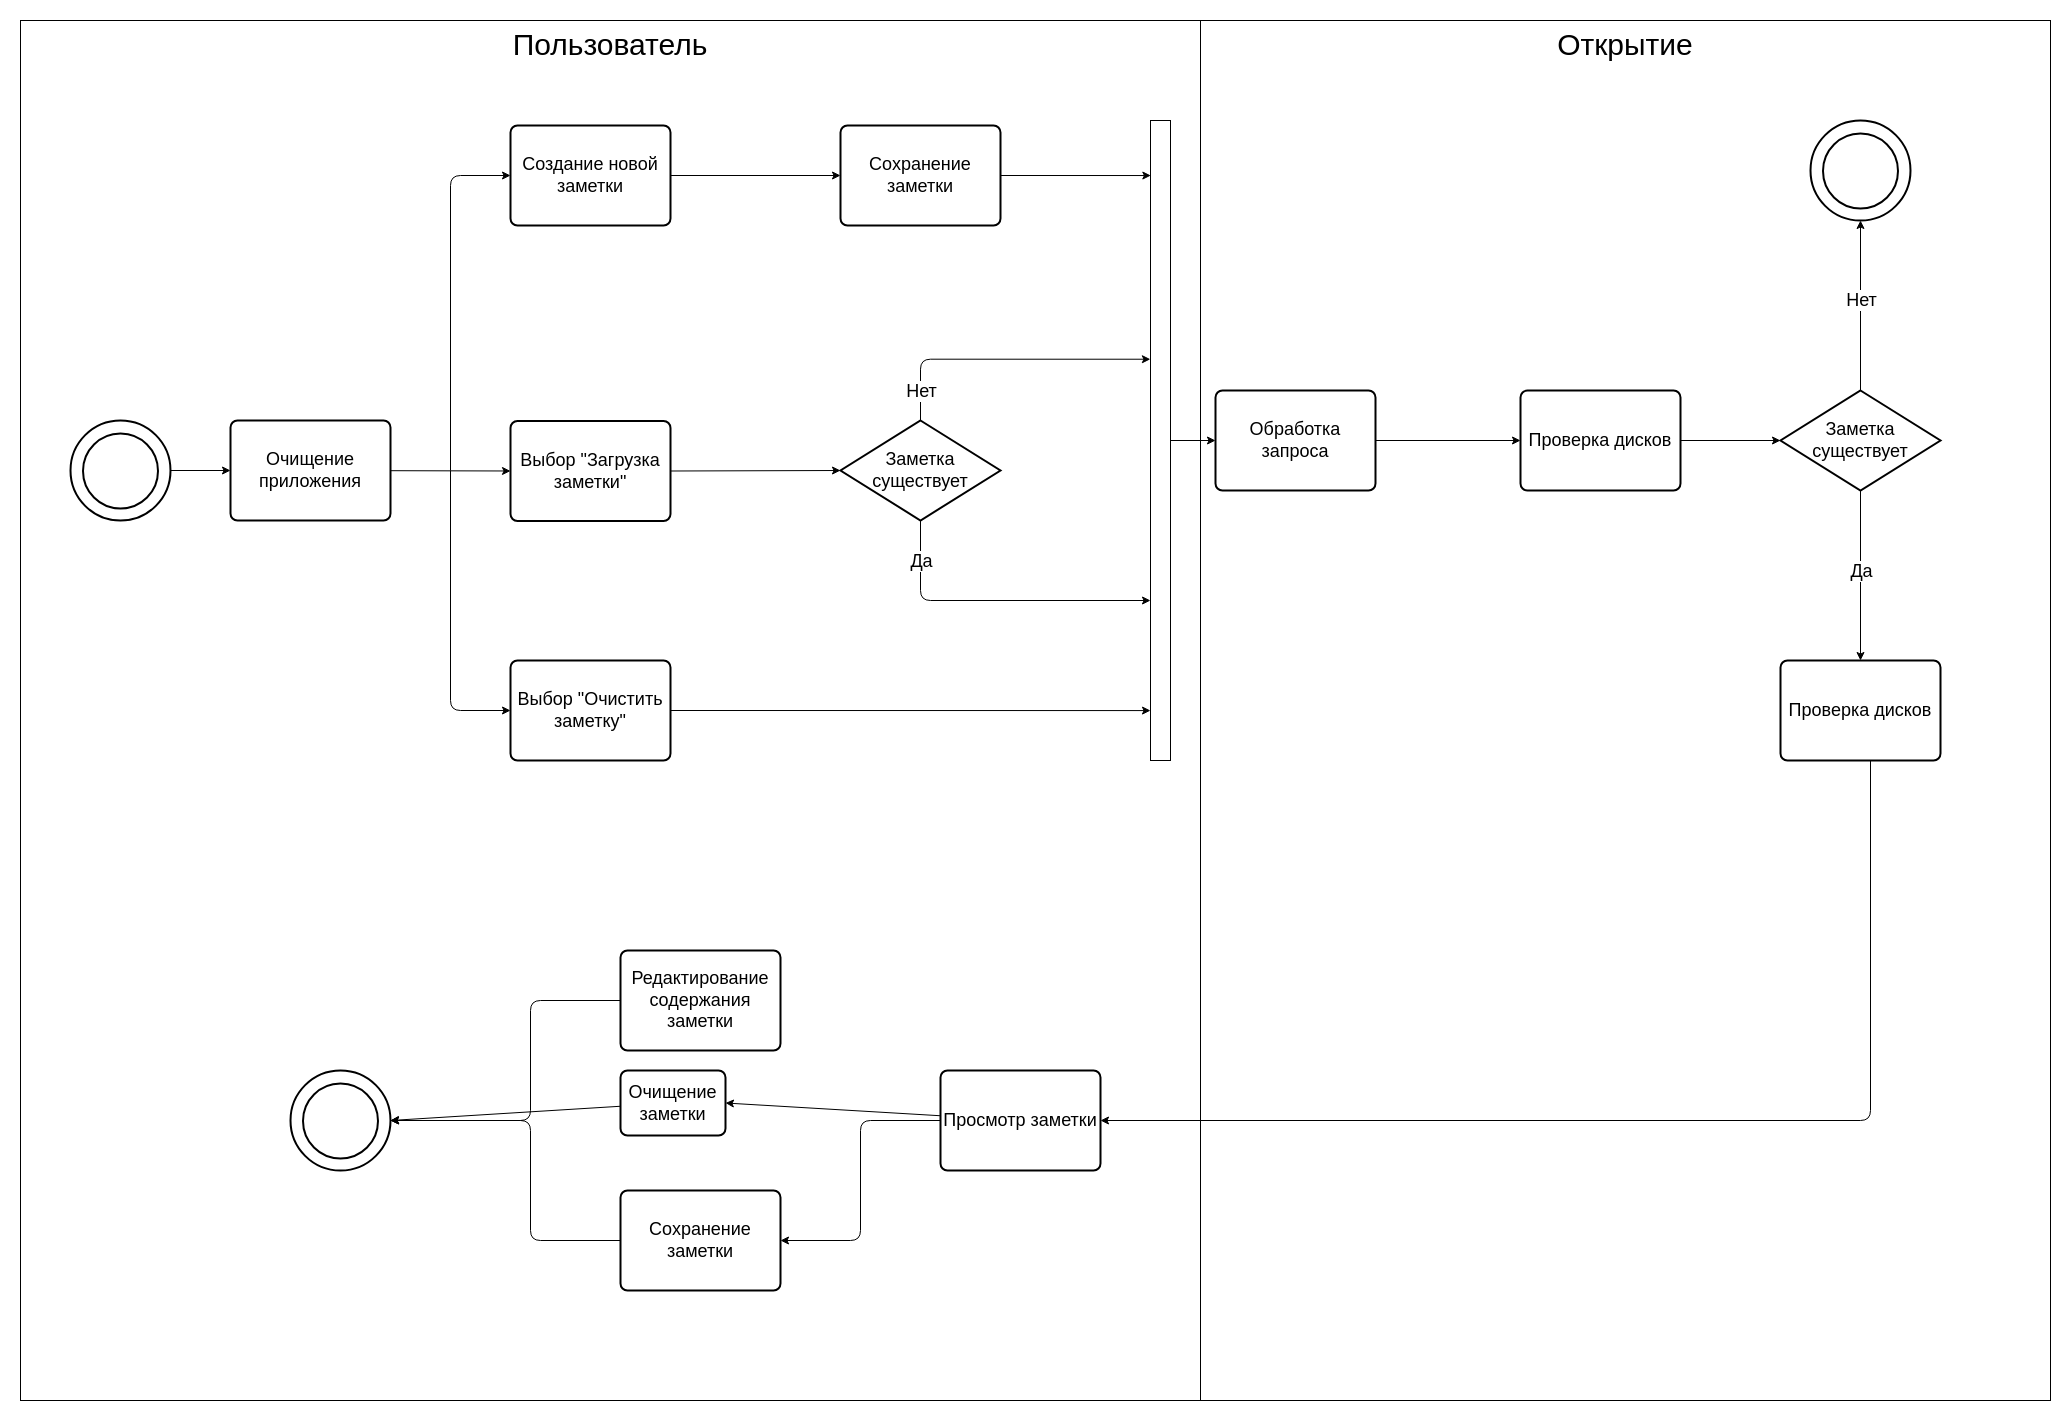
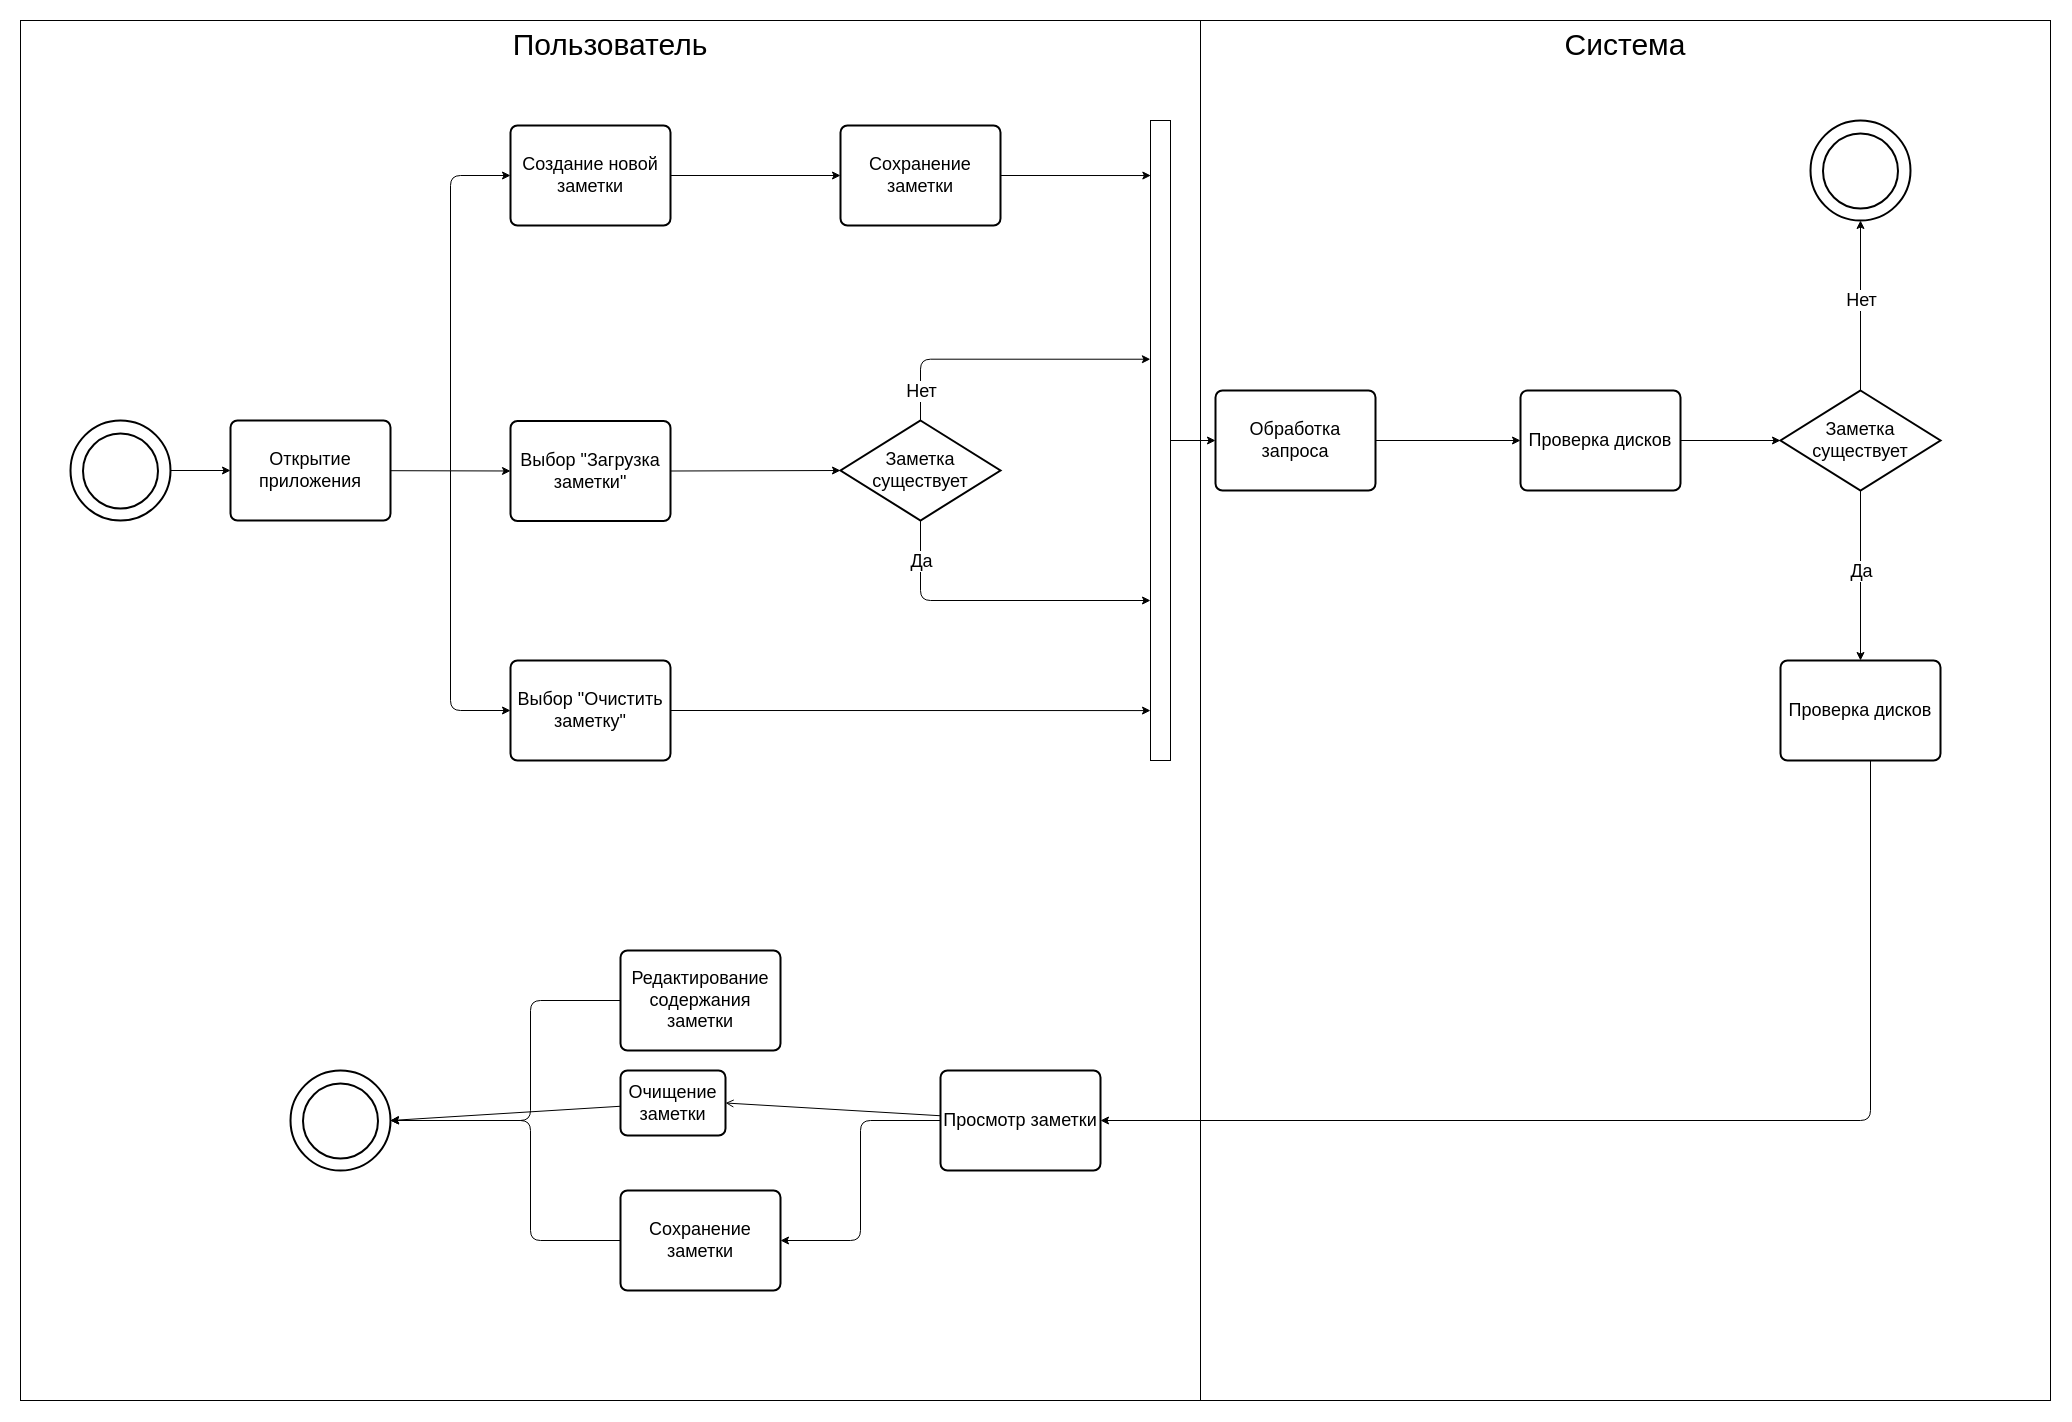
node "Открытие": label "Открытие" -> "Система"
node "Очищение приложения": label "Очищение приложения" -> "Открытие приложения"
edge "Просмотр заметки" -> "Очищение заметки": arrowhead classic -> open
